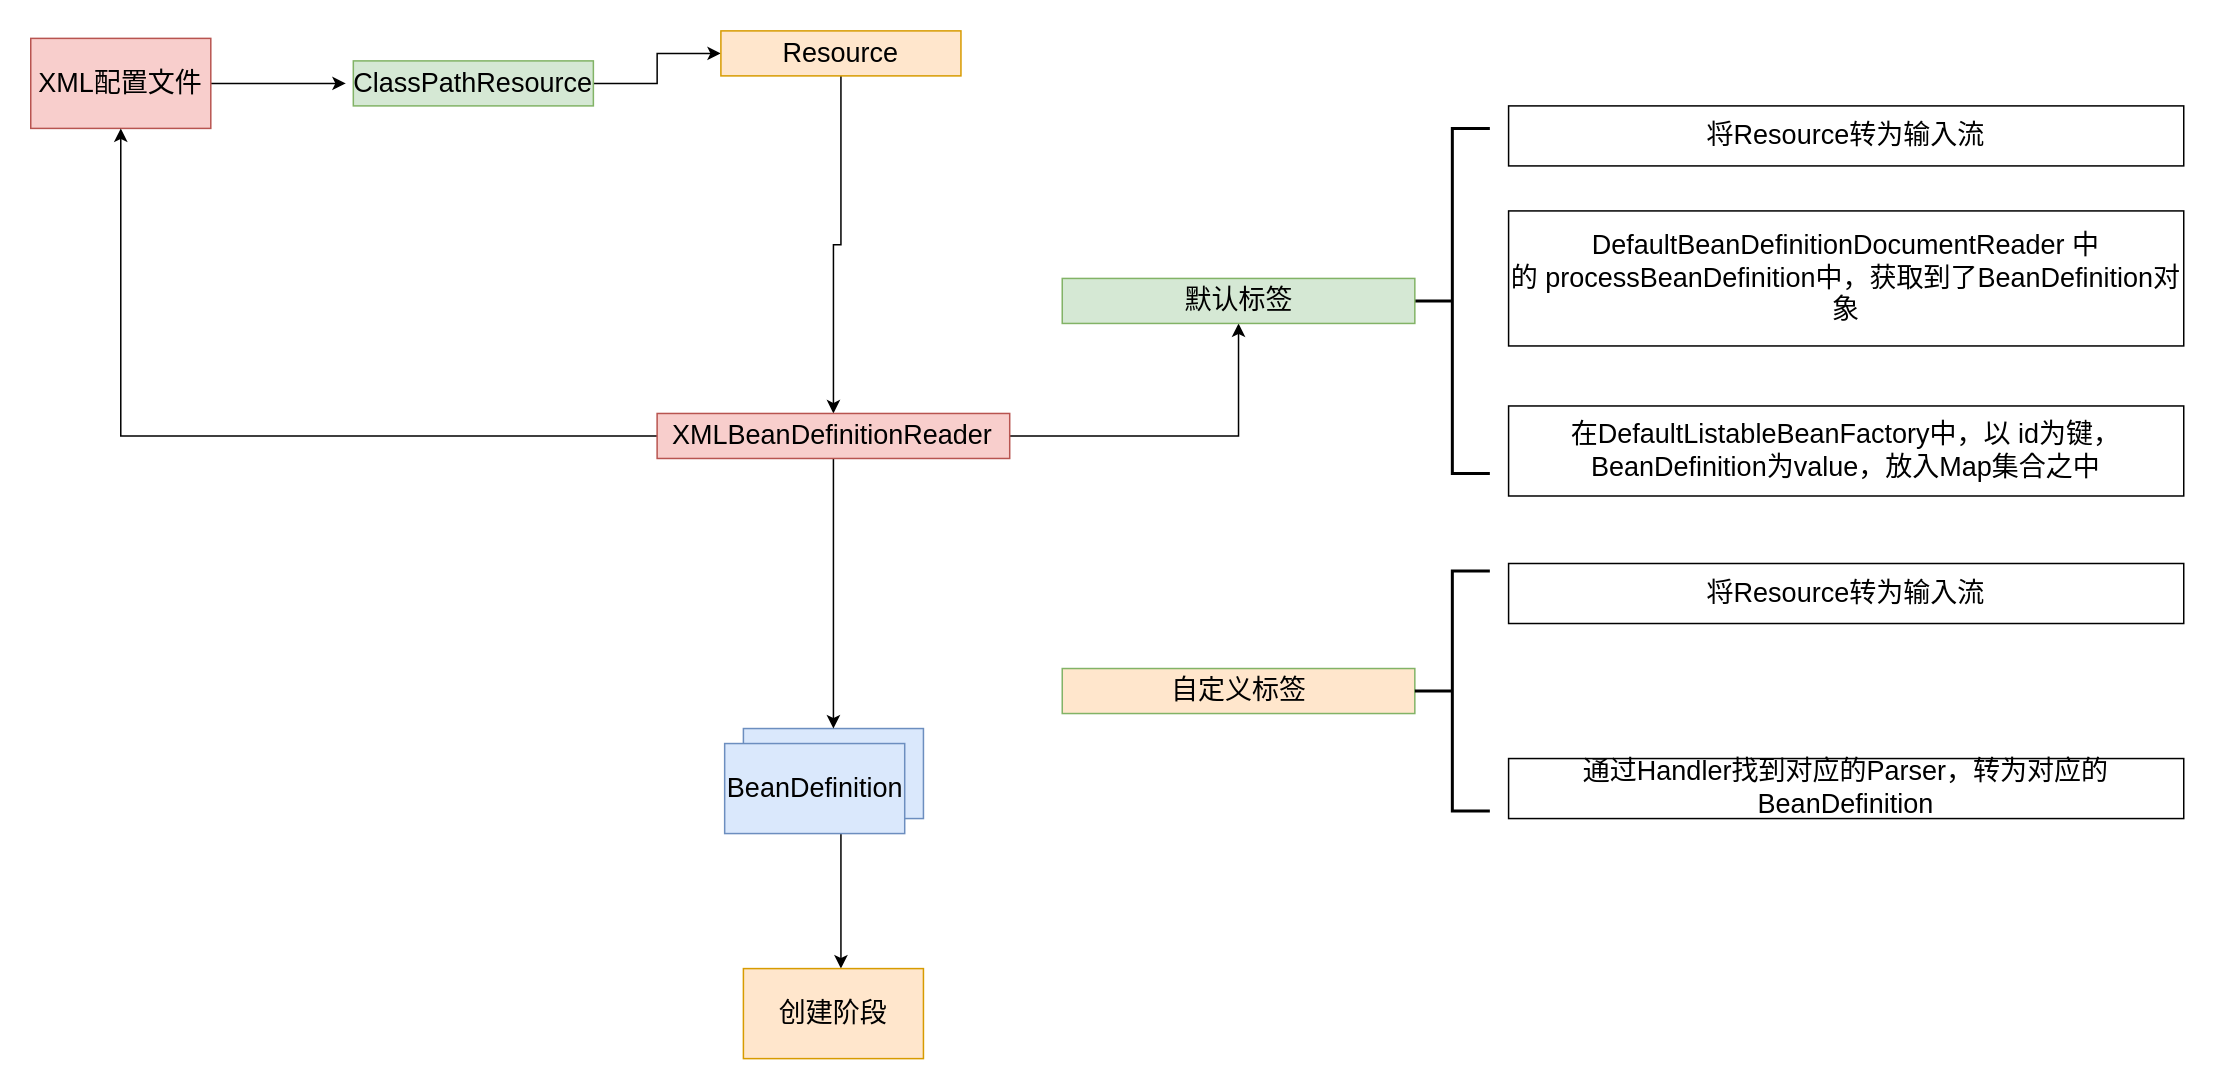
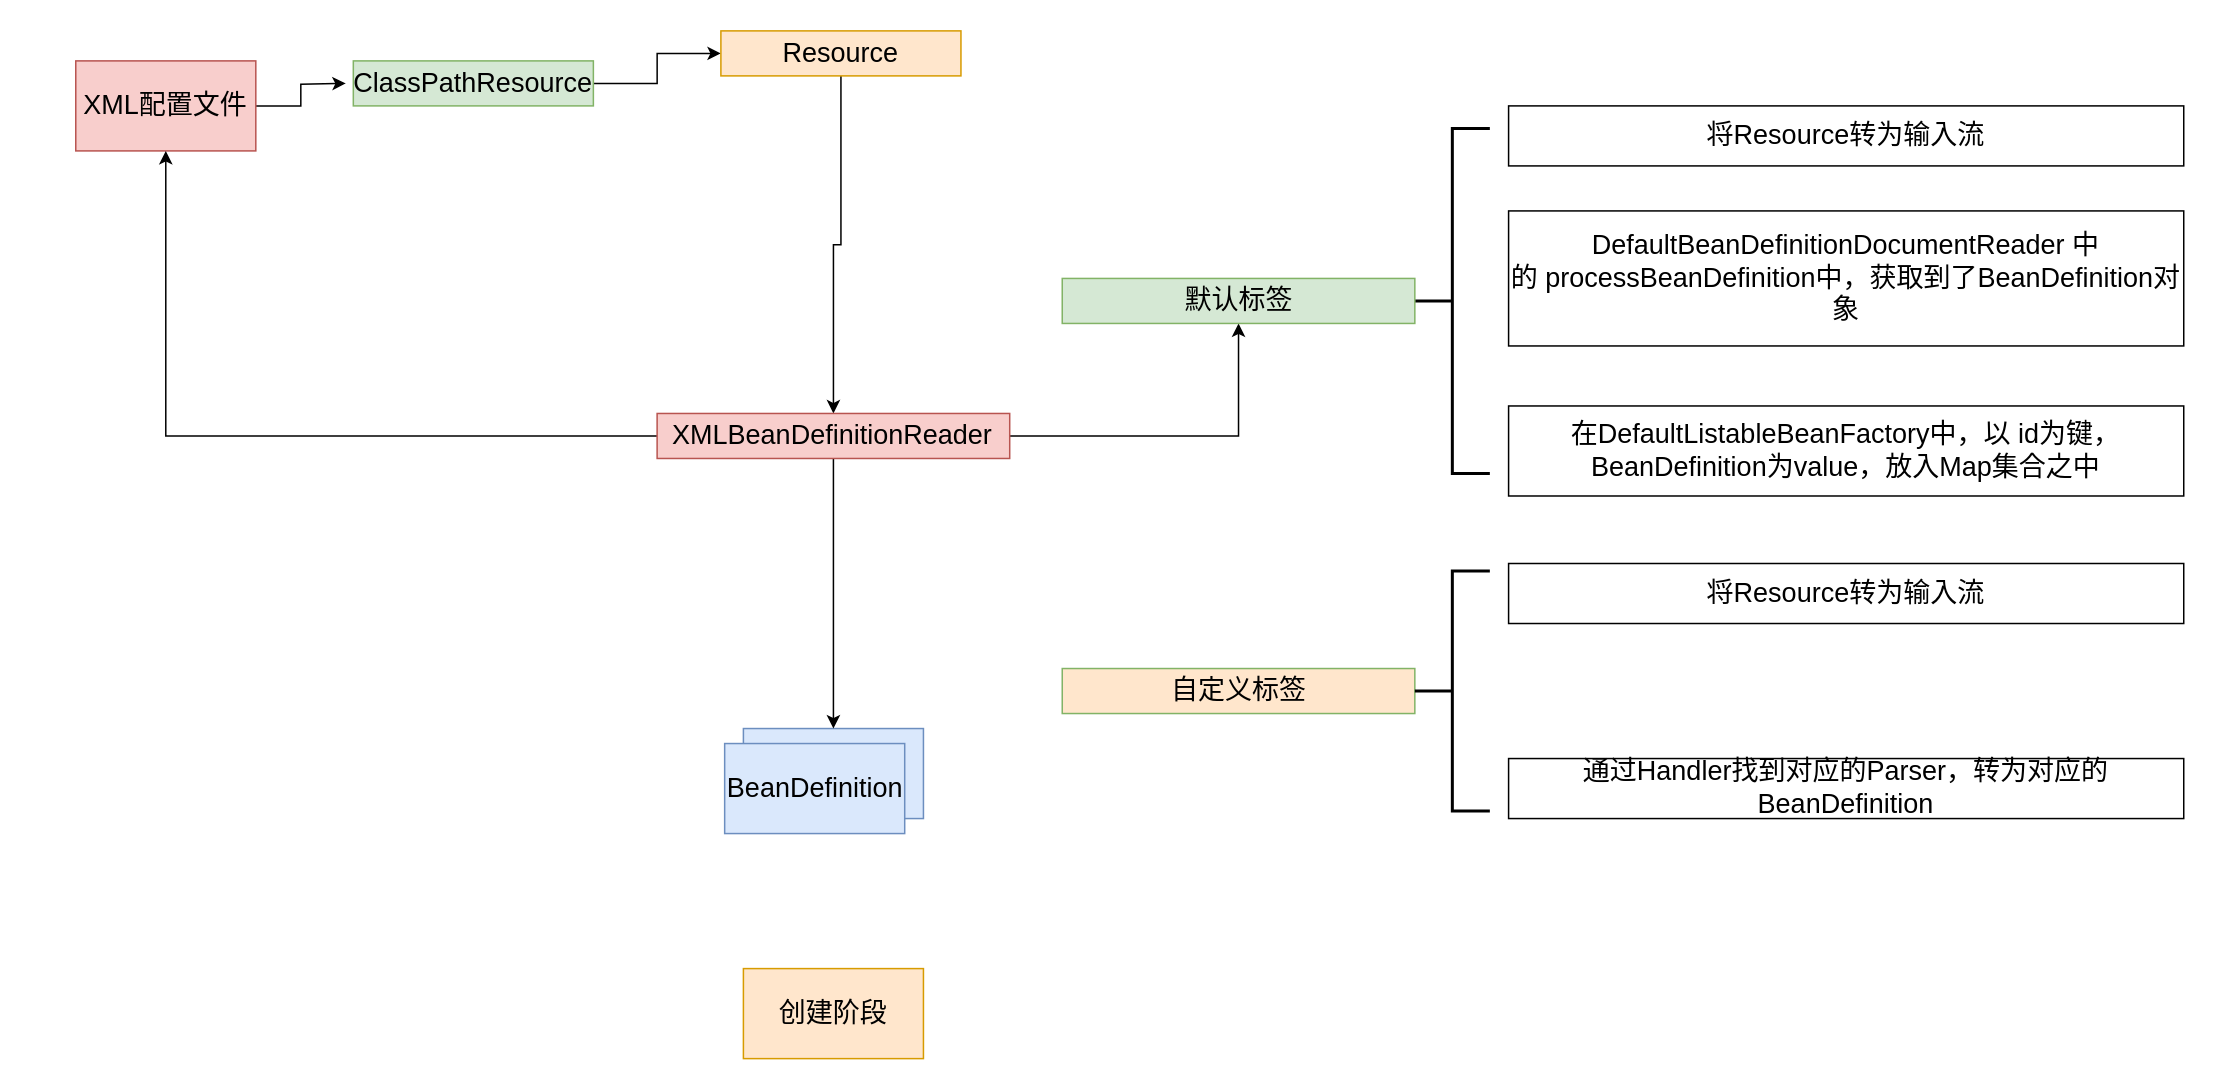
node "XML配置文件": moved (121, 83) -> (166, 106)
edge "BeanDefinition" -> "创建阶段": removed
